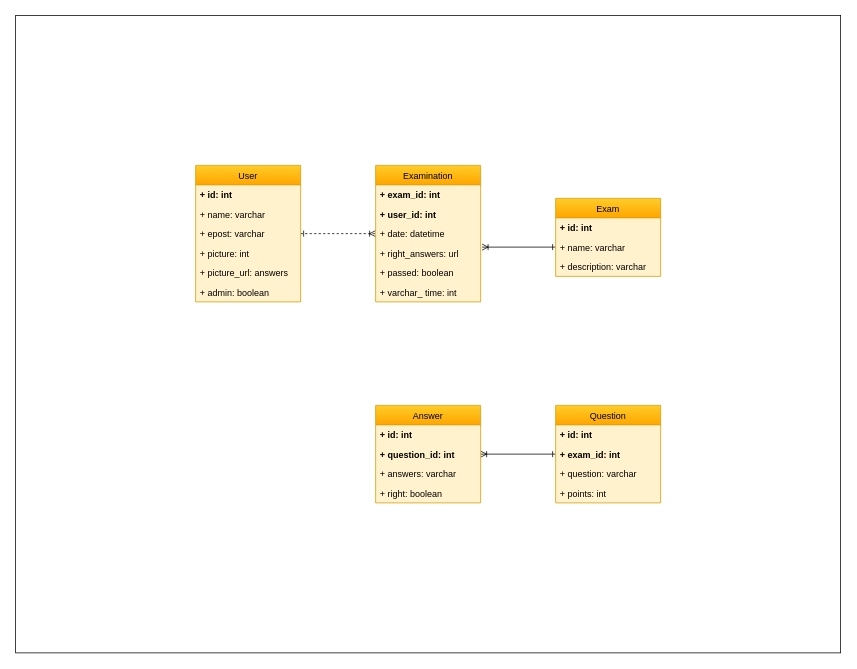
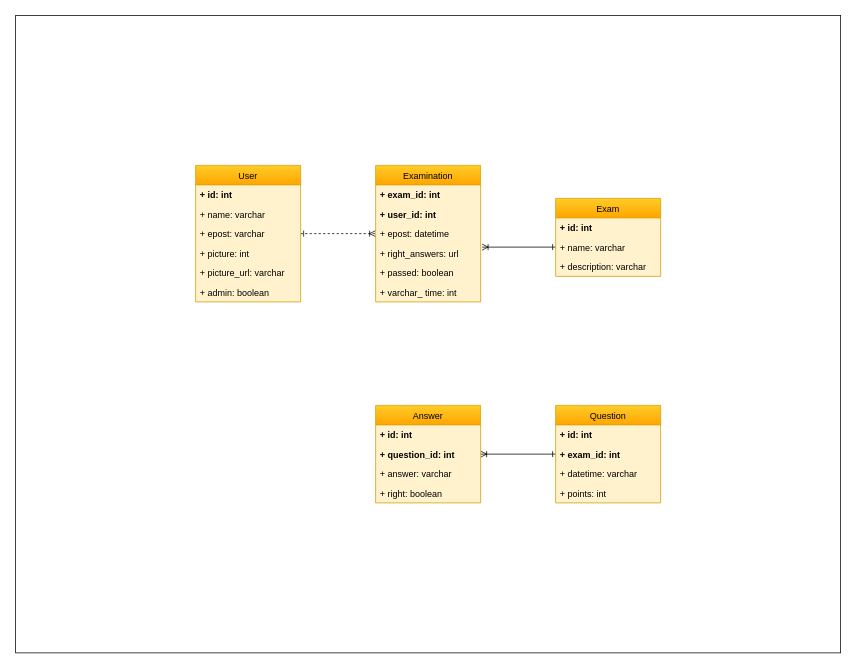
node "+ date: datetime": label "+ date: datetime" -> "+ epost: datetime"
node "+ picture_url: answers": label "+ picture_url: answers" -> "+ picture_url: varchar"
node "+ answers: varchar": label "+ answers: varchar" -> "+ answer: varchar"
node "+ question: varchar": label "+ question: varchar" -> "+ datetime: varchar"
